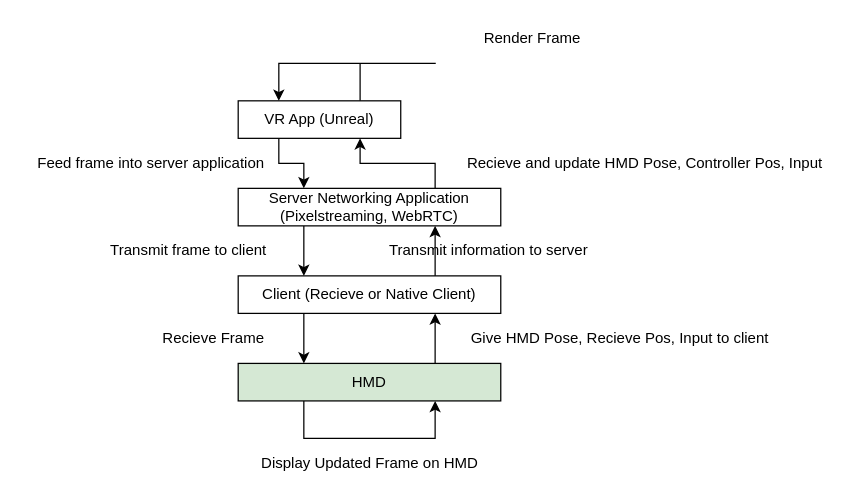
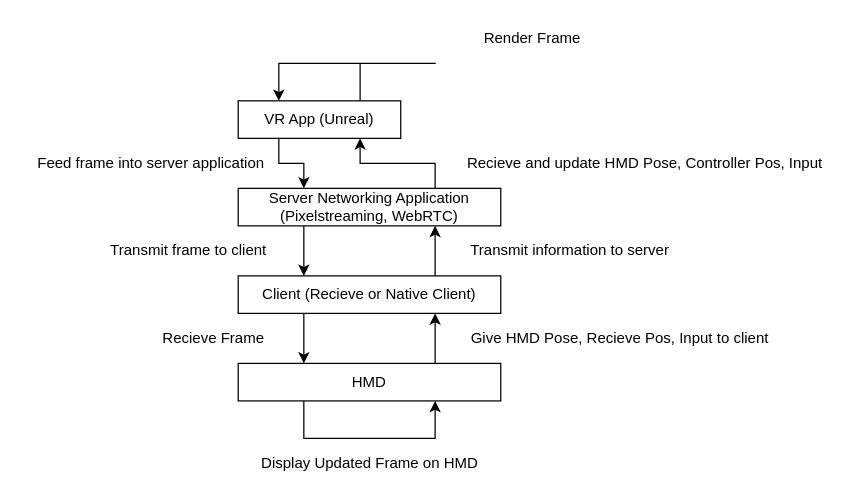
node "Transmit information to server": moved (488, 251) -> (569, 251)
node "HMD": fillcolor #d5e8d4 -> #ffffff
